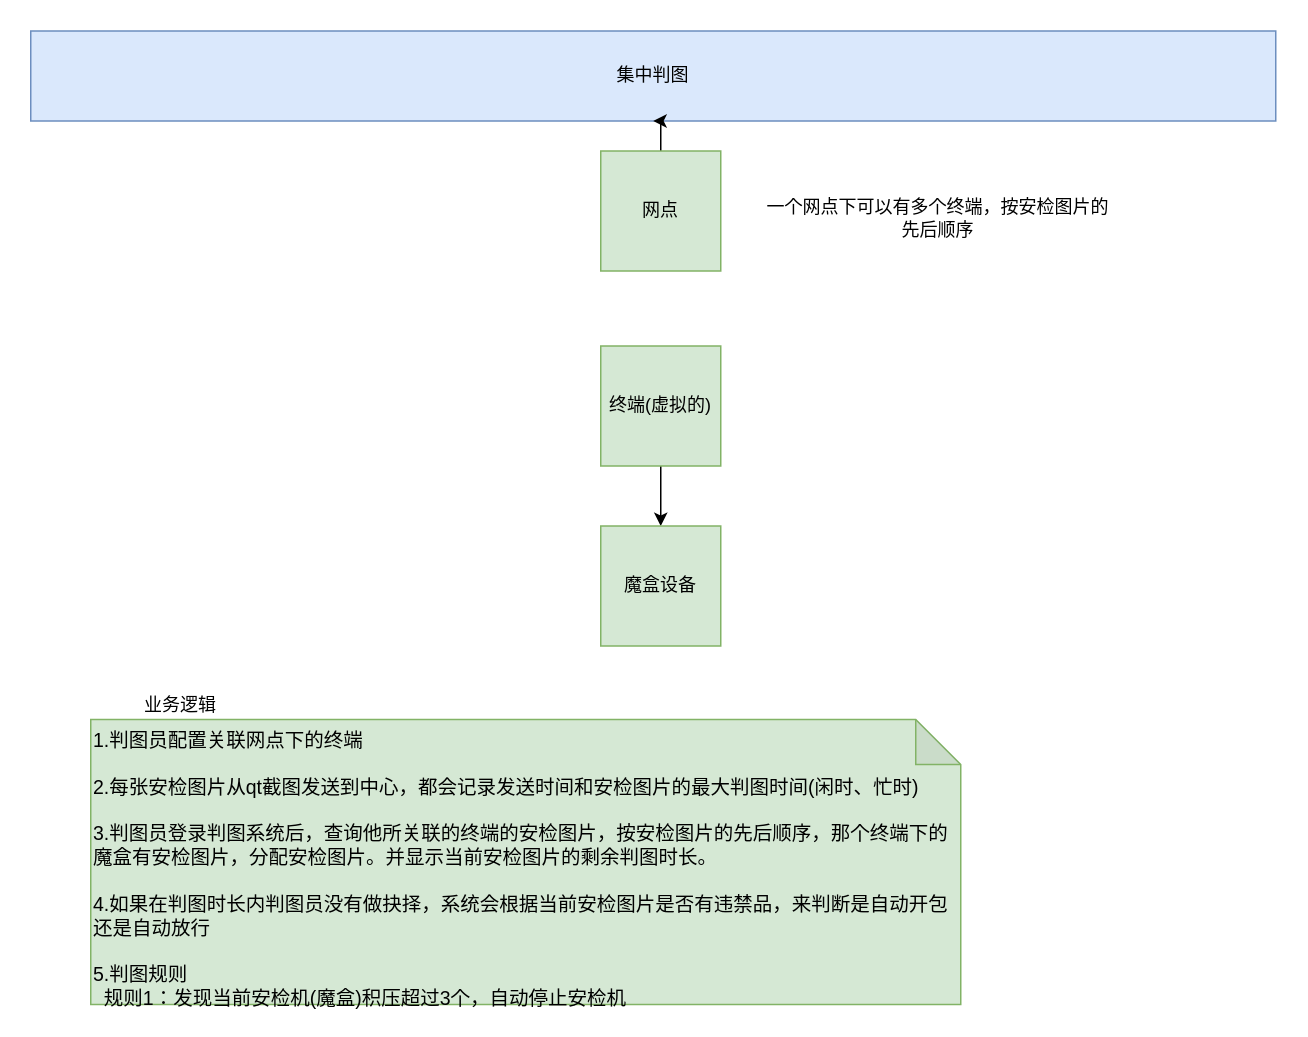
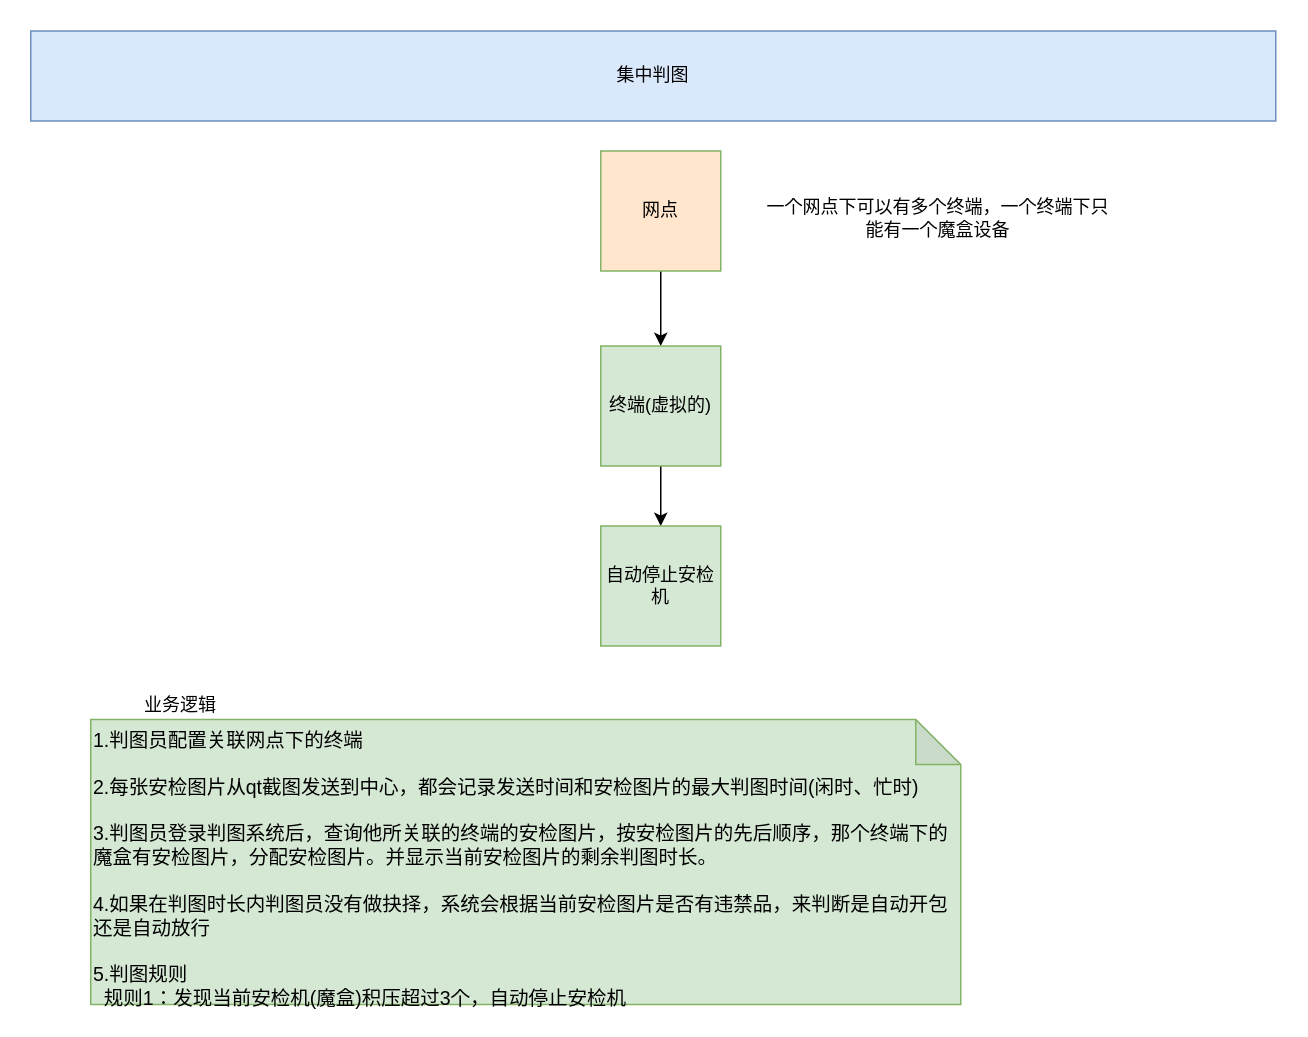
edge "网点" -> "集中判图": now "网点" -> "终端(虚拟的)"
node "网点": fillcolor #d5e8d4 -> #ffe6cc
node "一个网点下可以有多个终端，按安检图片的先后顺序": label "一个网点下可以有多个终端，按安检图片的先后顺序" -> "一个网点下可以有多个终端，一个终端下只能有一个魔盒设备"
node "魔盒设备": label "魔盒设备" -> "自动停止安检机"
